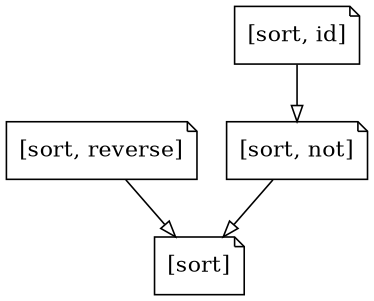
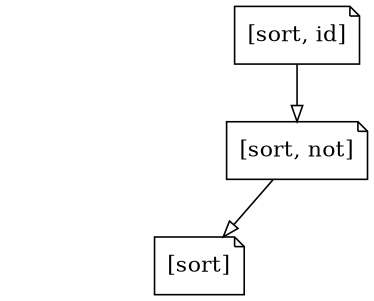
node "[sort, reverse]": removed
